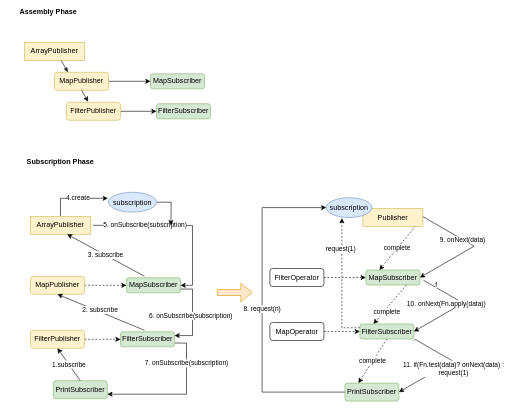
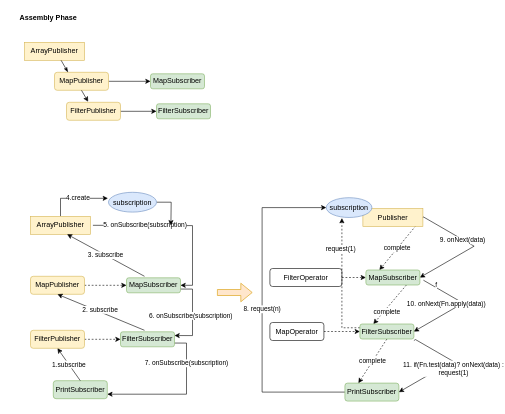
node "Assembly Phase": moved (48, 12) -> (48, 18)
node "Subscription Phase": removed
node "FilterOperator": size 54x18 -> 72x18
